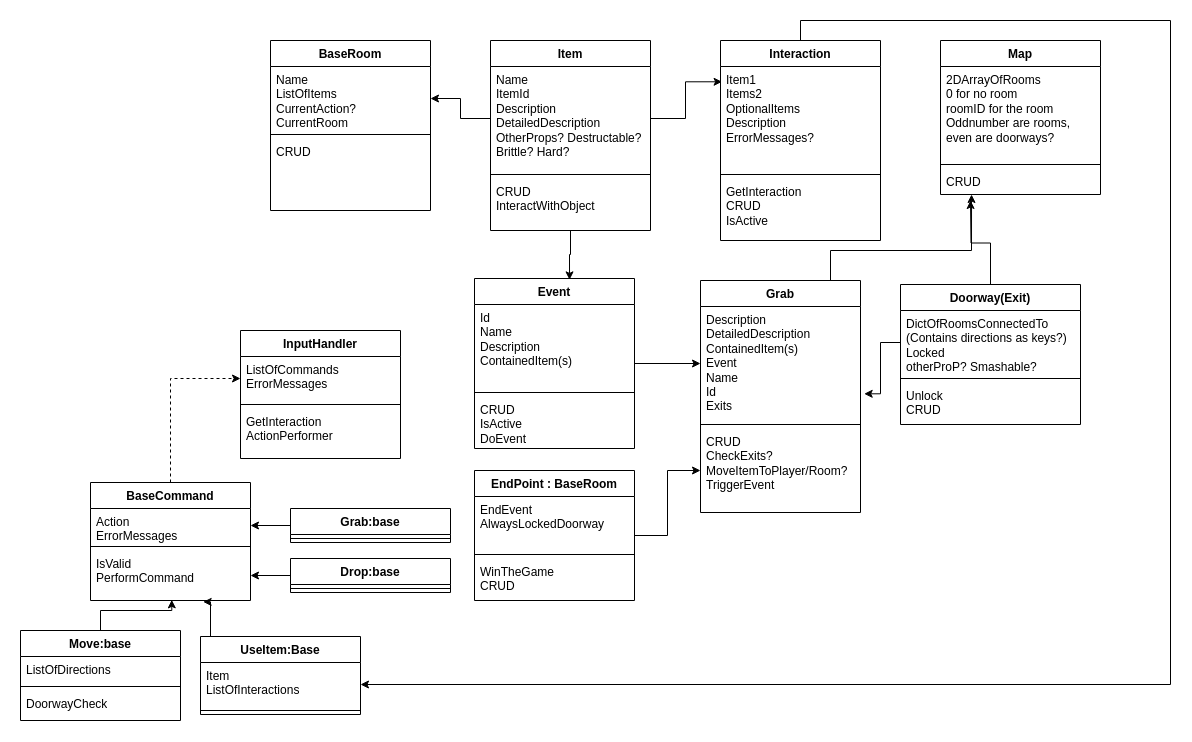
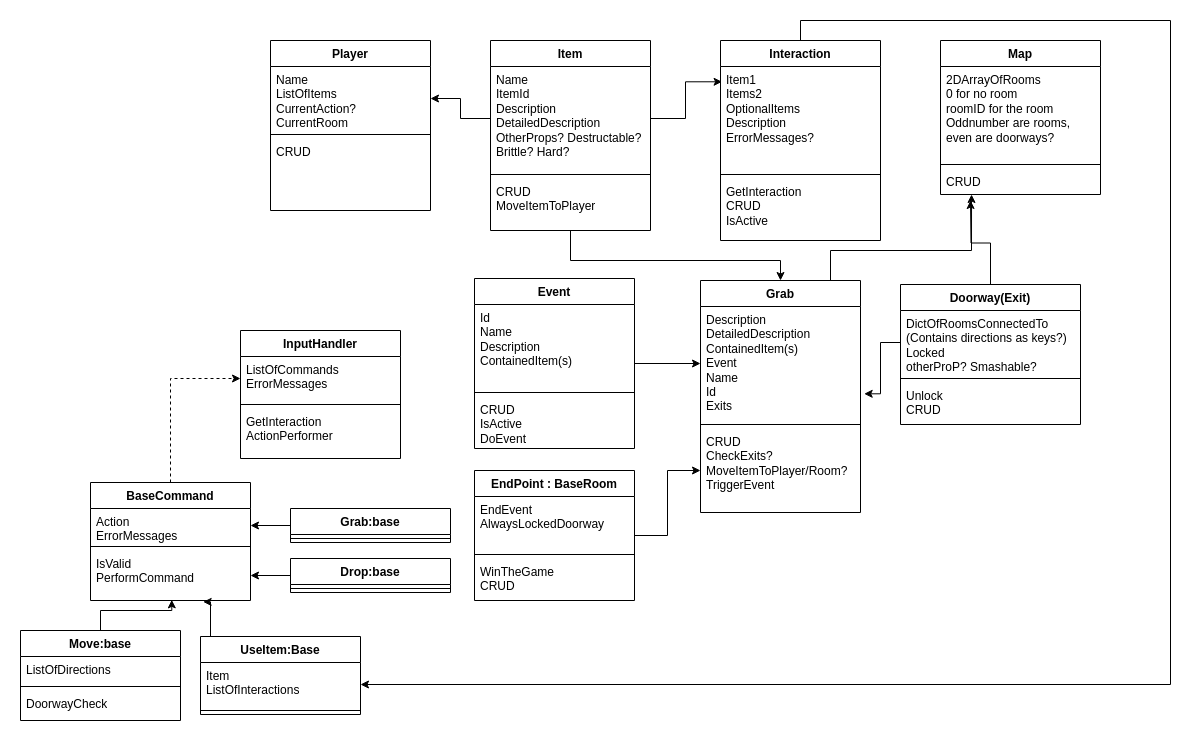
node "BaseRoom": label "BaseRoom" -> "Player"
node "CRUD InteractWithObject": label "CRUD InteractWithObject" -> "CRUD MoveItemToPlayer"
edge "Item" -> "Grab": added
edge "Item" -> "Event": removed
